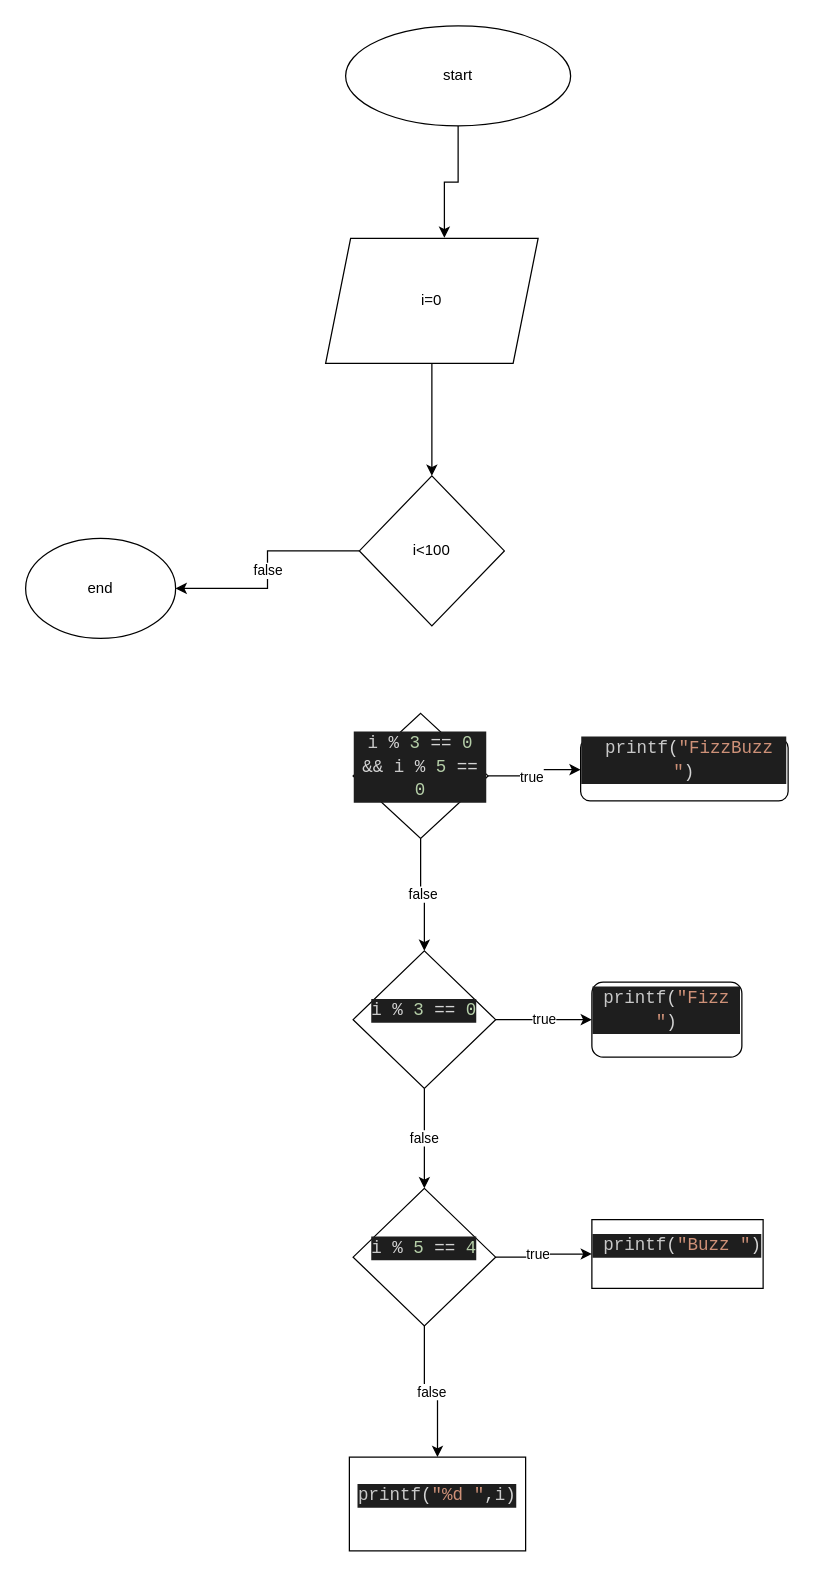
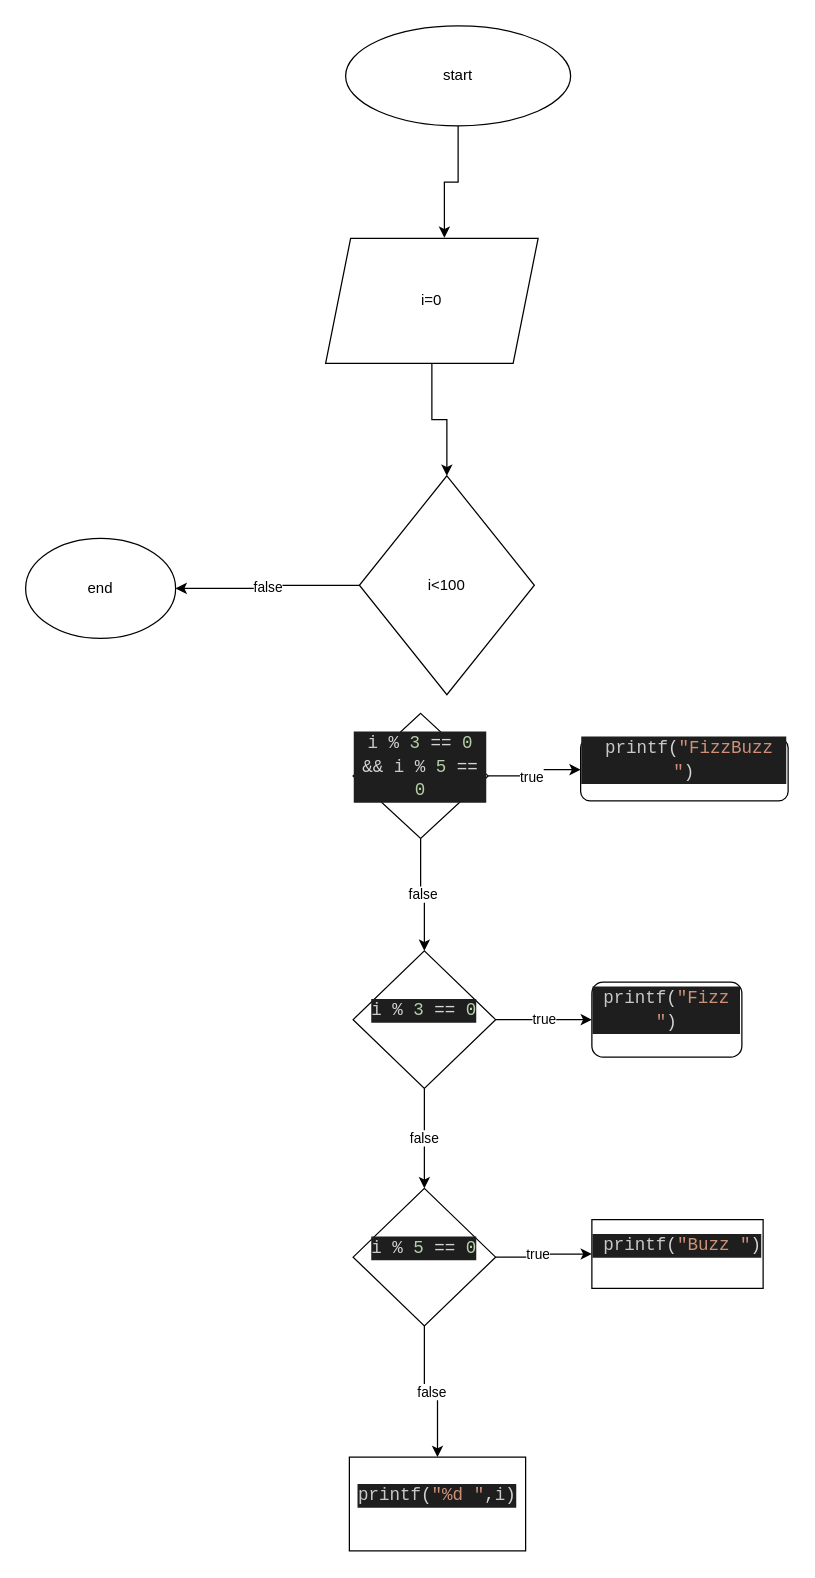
node "i<100": size 145x150 -> 175x219
node "i % 5 == 4": label "i % 5 == 4" -> "i % 5 == 0"
